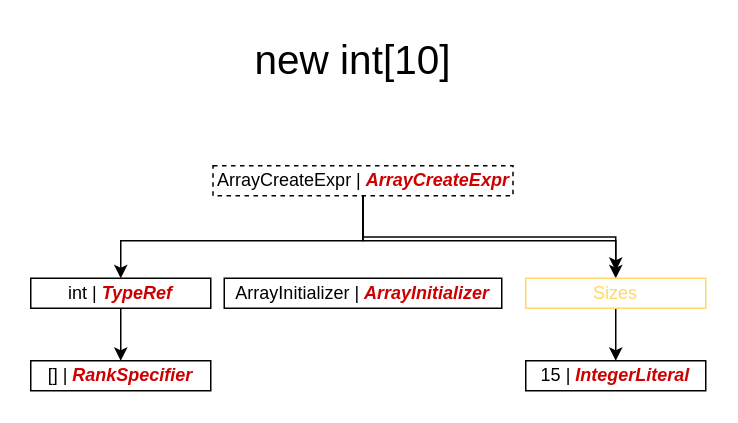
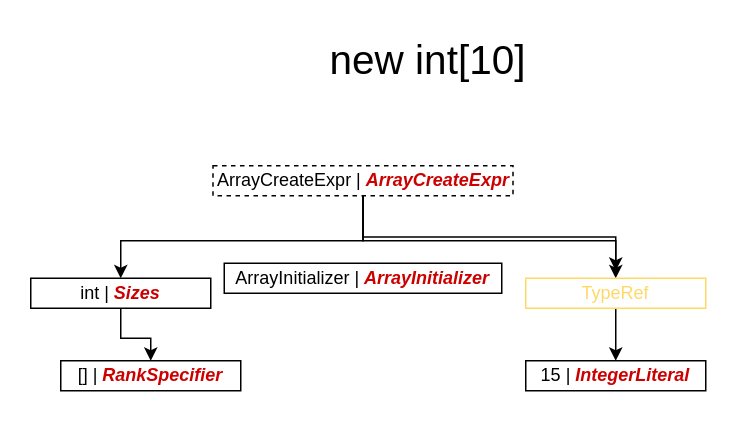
node "new int[10]": moved (353, 61) -> (428, 61)
node "int | TypeRef": label "int | TypeRef" -> "int | Sizes"
node "ArrayInitializer | ArrayInitializer": moved (363, 293) -> (363, 278)
node "Sizes": label "Sizes" -> "TypeRef"
node "[] | RankSpecifier": moved (121, 376) -> (151, 376)
